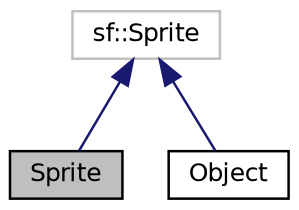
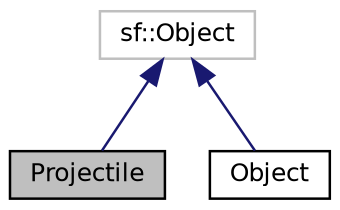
node "sf::Sprite": label "sf::Sprite" -> "sf::Object"
node "Sprite": label "Sprite" -> "Projectile"
